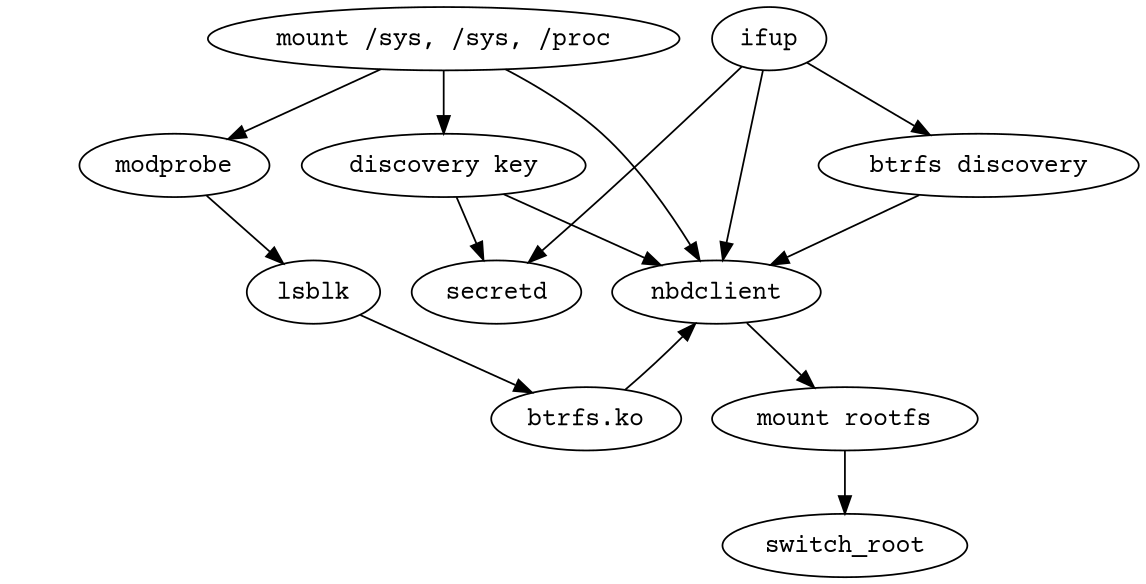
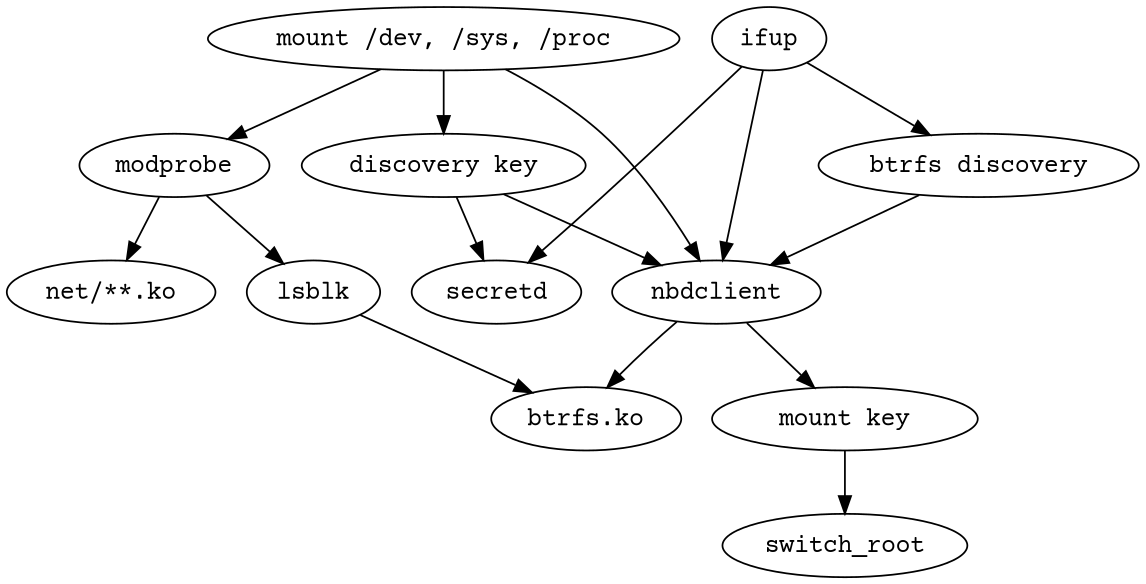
node "mount /sys, /sys, /proc": label "mount /sys, /sys, /proc" -> "mount /dev, /sys, /proc"
node "net/**.ko": added
edge "btrfs.ko" -> "nbdclient": reversed
node "mount rootfs": label "mount rootfs" -> "mount key"
